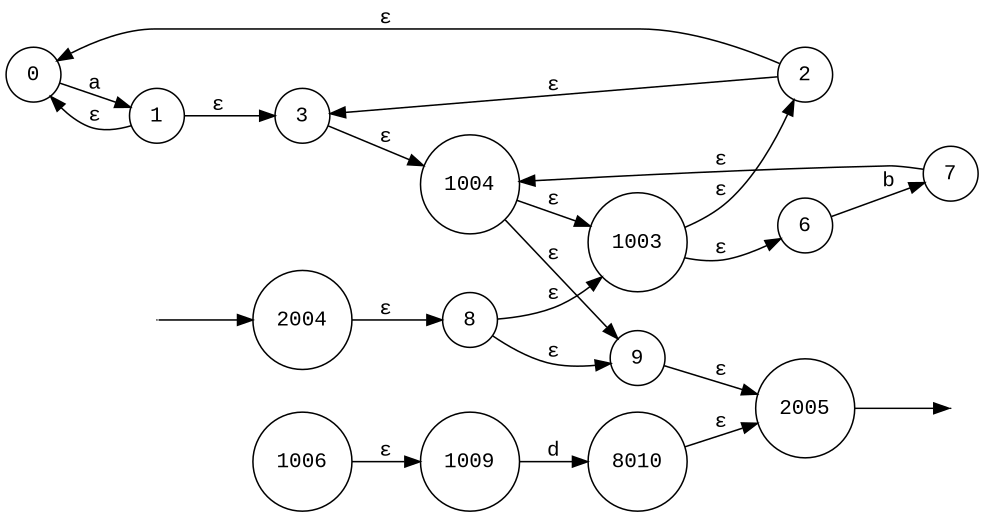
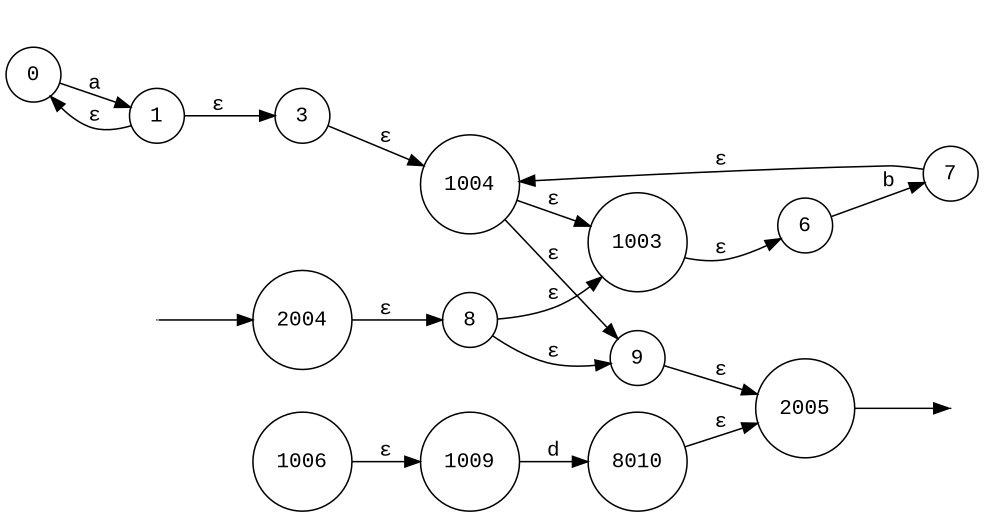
node "2": removed
